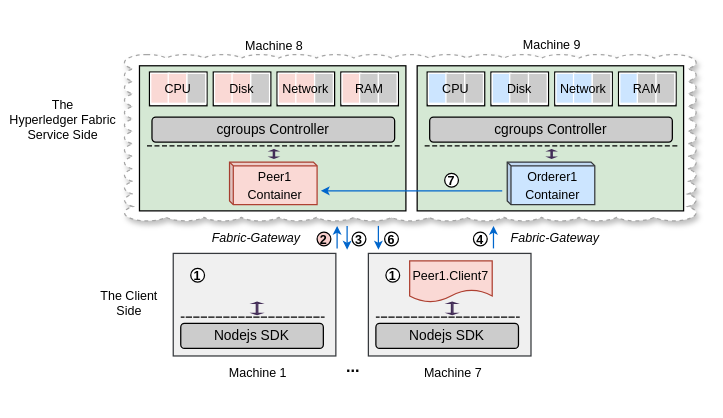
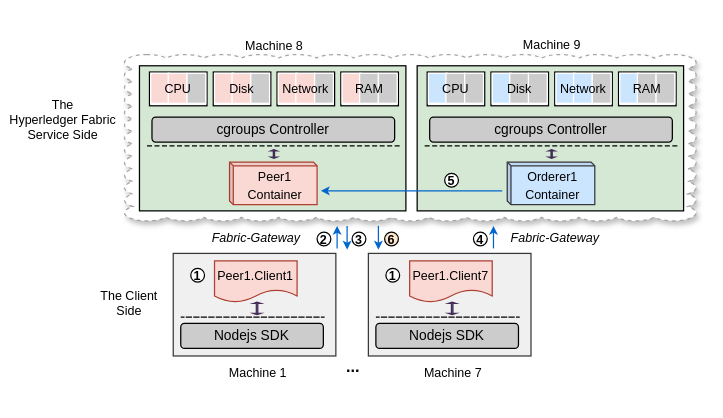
node "7": label "7" -> "5"
node "2": fillcolor #f8cecc -> #ffffff
node "6": fillcolor #ffffff -> #ffe6cc
node "Peer1.Client1": added
